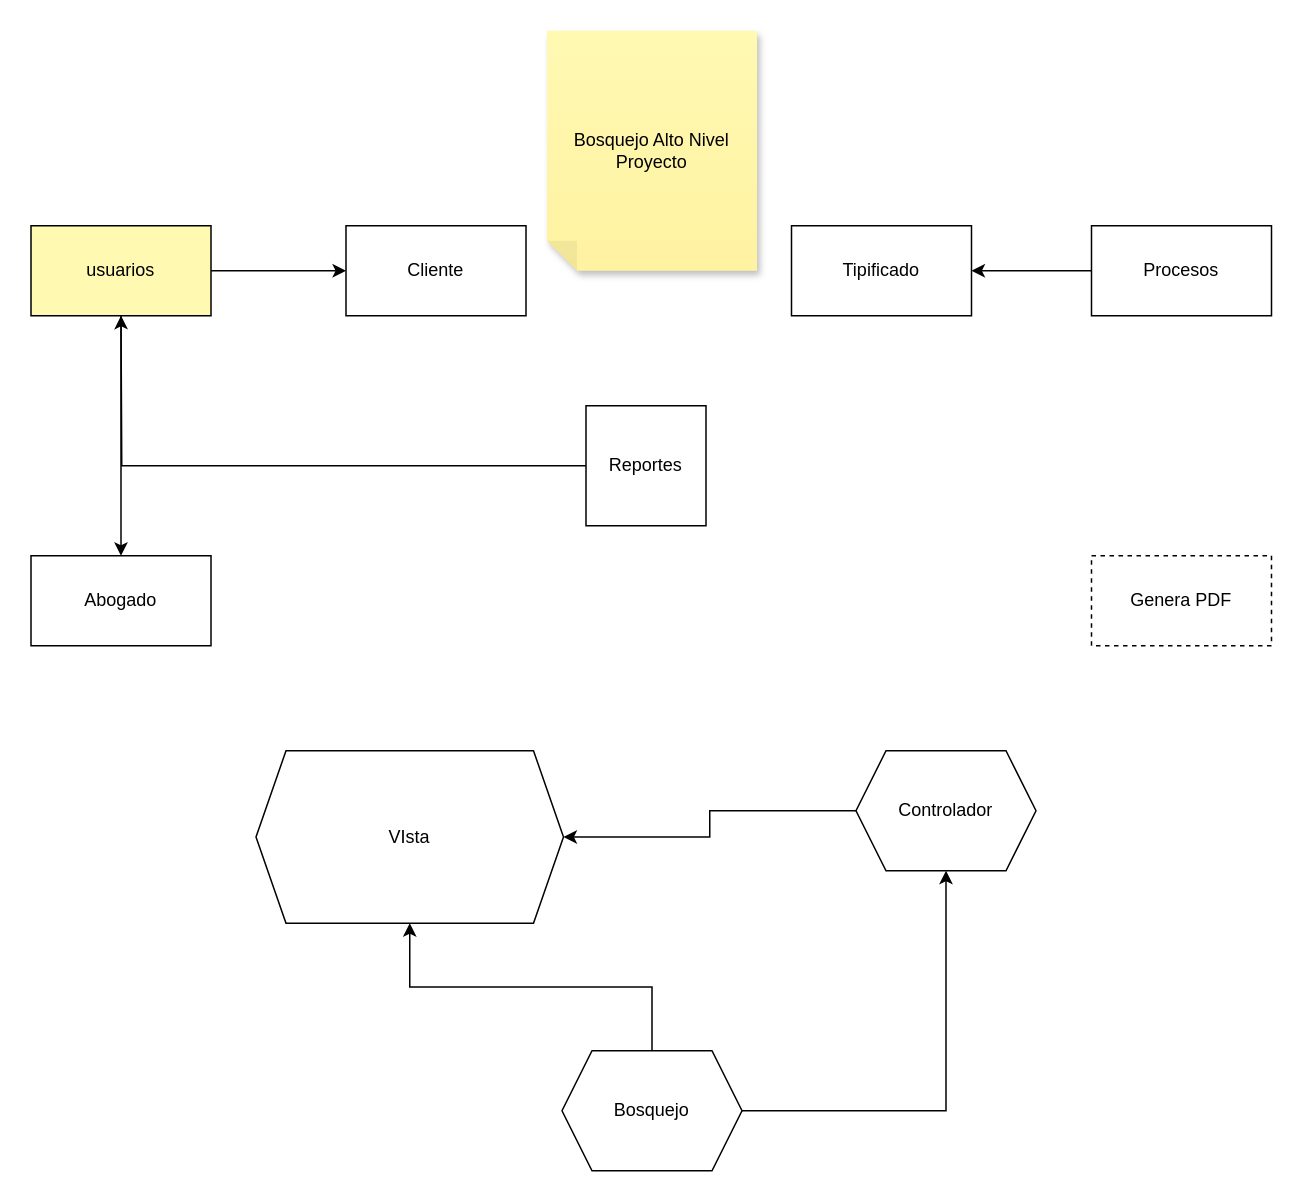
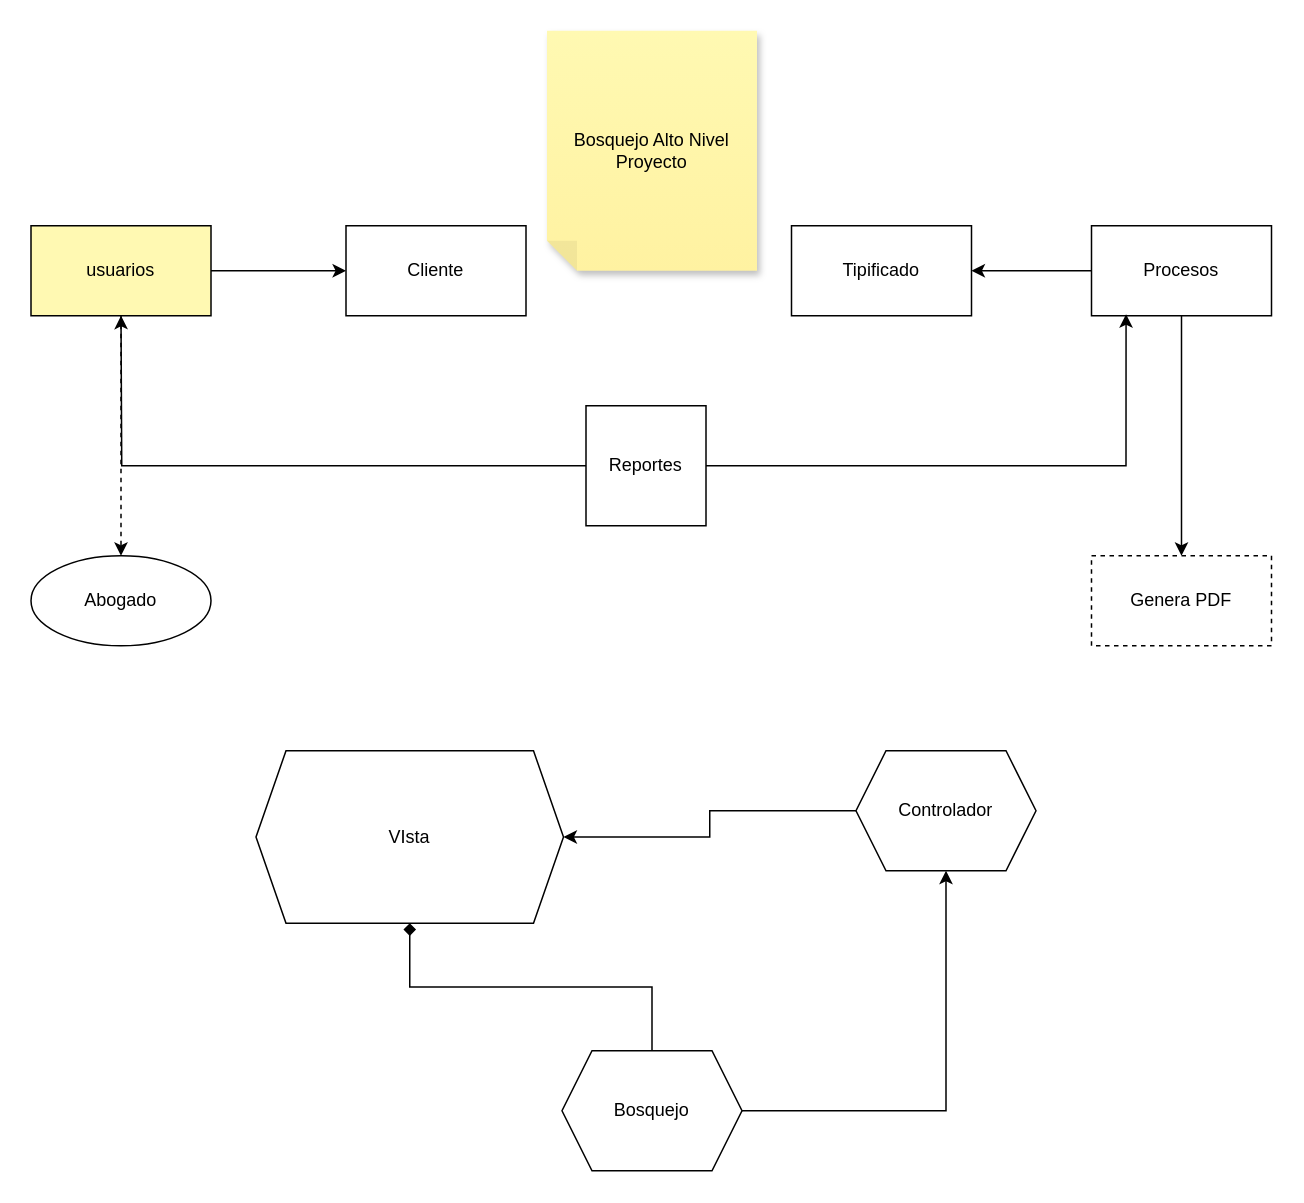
edge "Procesos" -> "Genera PDF": added
edge "Reportes" -> "Procesos": added
edge "usuarios" -> "Abogado": style solid -> dashed
node "Abogado": shape rectangle -> ellipse
edge "Bosquejo" -> "VIsta": arrowhead classic -> diamond
